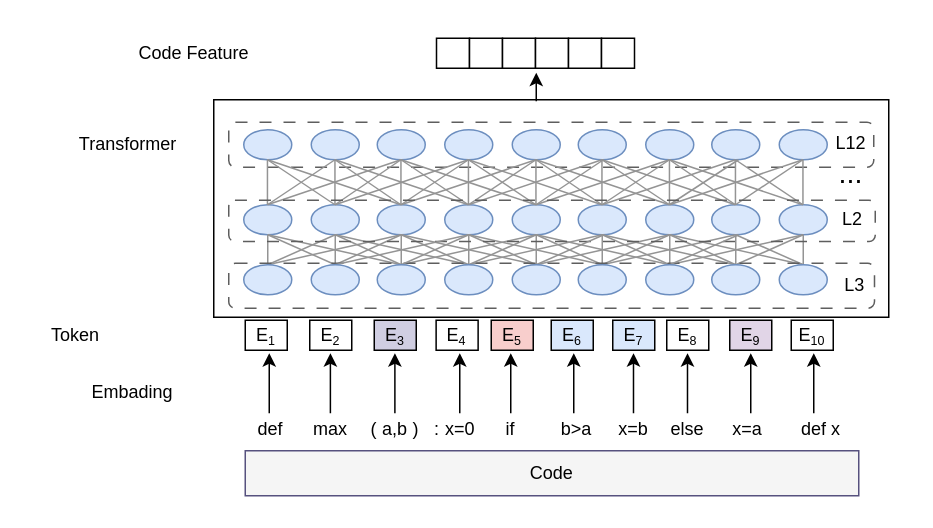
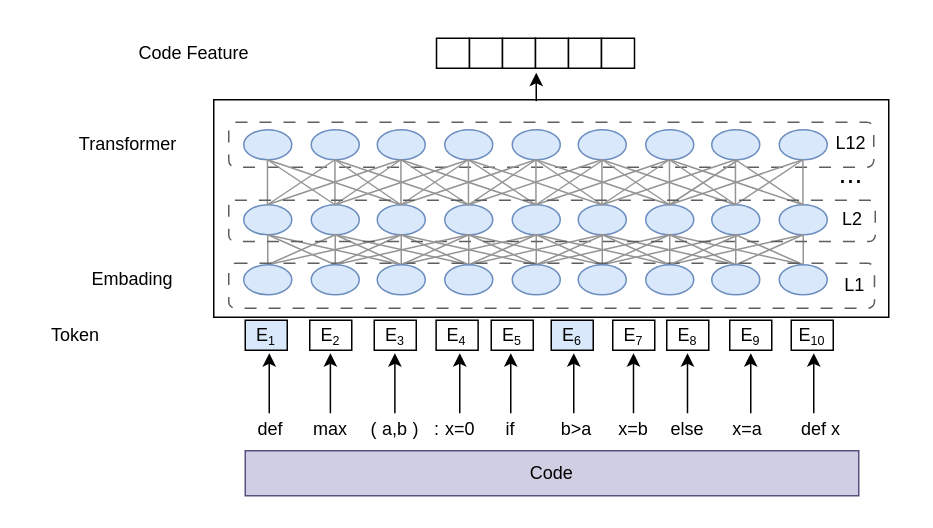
node "L3": label "L3" -> "L1"
node "E1": fillcolor #ffffff -> #dae8fc
node "E3": fillcolor #d0cee2 -> #ffffff
node "E5": fillcolor #f8cecc -> #ffffff
node "E7": fillcolor #dae8fc -> #ffffff
node "E9": fillcolor #e1d5e7 -> #ffffff
node "Embading": moved (133, 392) -> (133, 280)
node "Code": fillcolor #f5f5f5 -> #d0cee2
